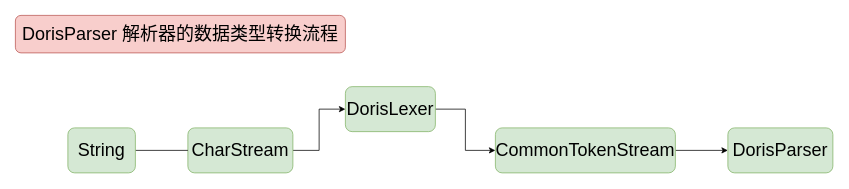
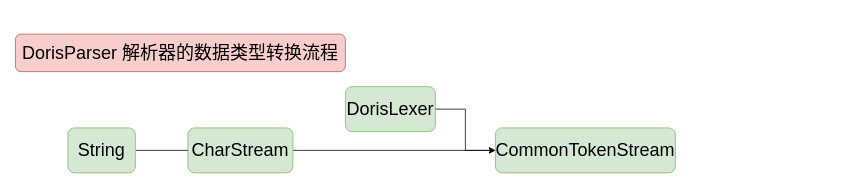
node "DorisParser 解析器的数据类型转换流程": moved (180, 34) -> (180, 53)
edge "CharStream" -> "DorisLexer": now "CharStream" -> "CommonTokenStream"
edge "CommonTokenStream" -> "DorisParser": removed
node "DorisParser": removed
